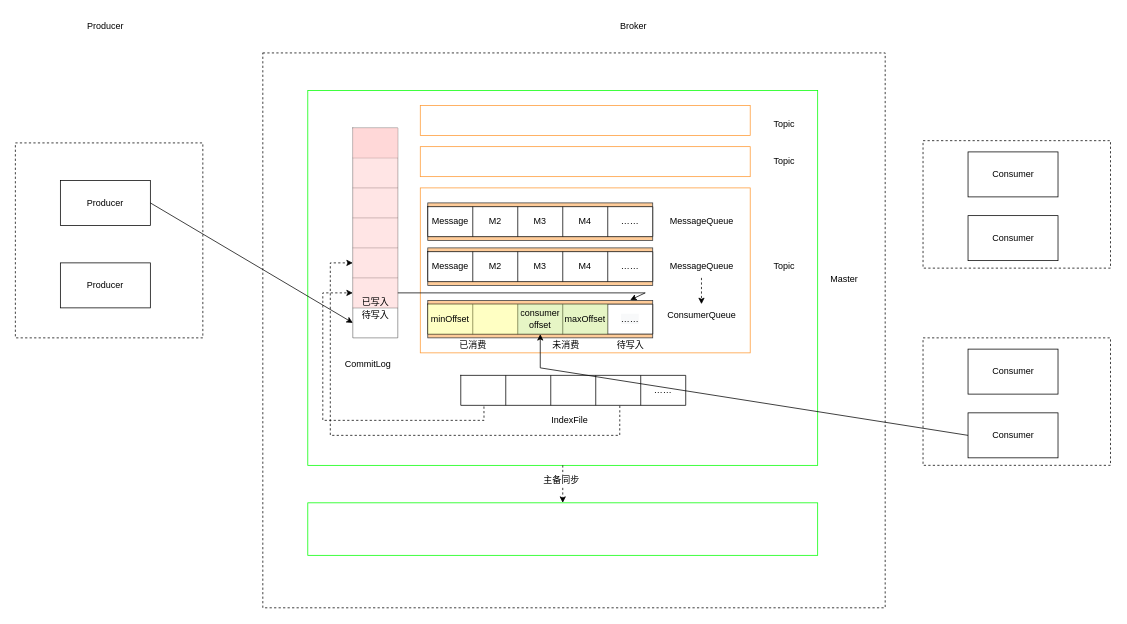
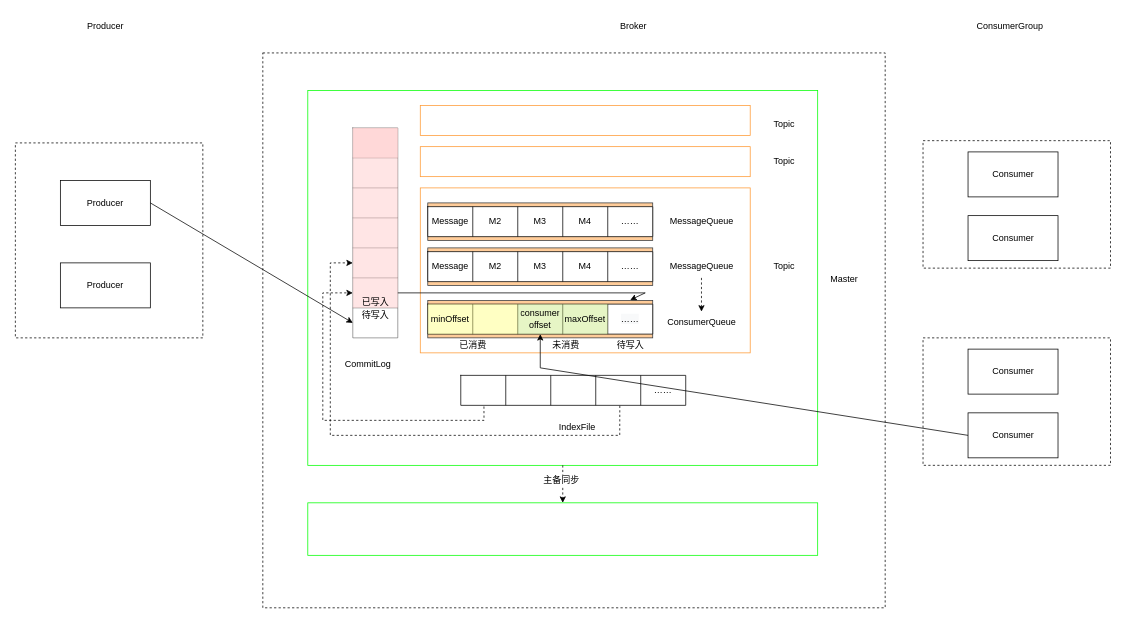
node "ConsumerGroup": added
node "ConsumerQueue": moved (702, 315) -> (702, 323)
node "IndexFile": moved (570, 420) -> (577, 428)
